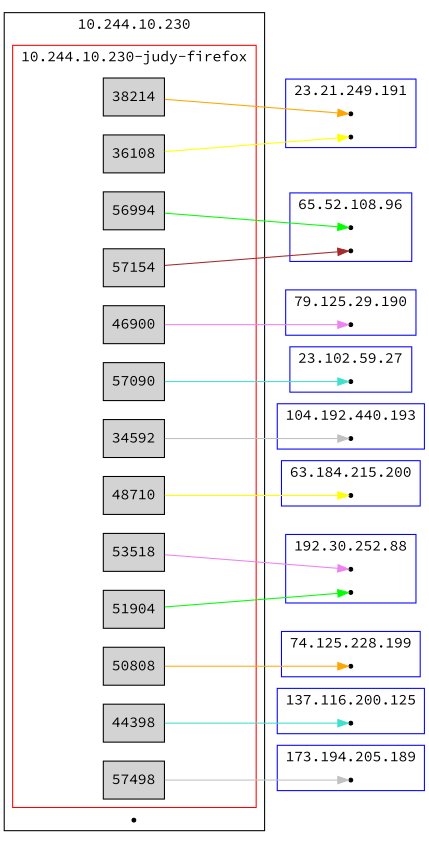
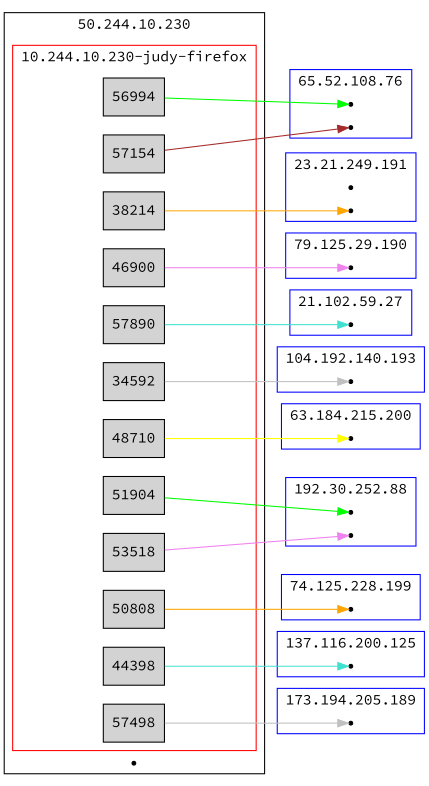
cluster "10.244.10.230": label "10.244.10.230" -> "50.244.10.230"
node "36108": removed
cluster "65.52.108.96": label "65.52.108.96" -> "65.52.108.76"
cluster "23.102.59.27": label "23.102.59.27" -> "21.102.59.27"
node "57090": label "57090" -> "57890"
cluster "104.192.440.193": label "104.192.440.193" -> "104.192.140.193"
